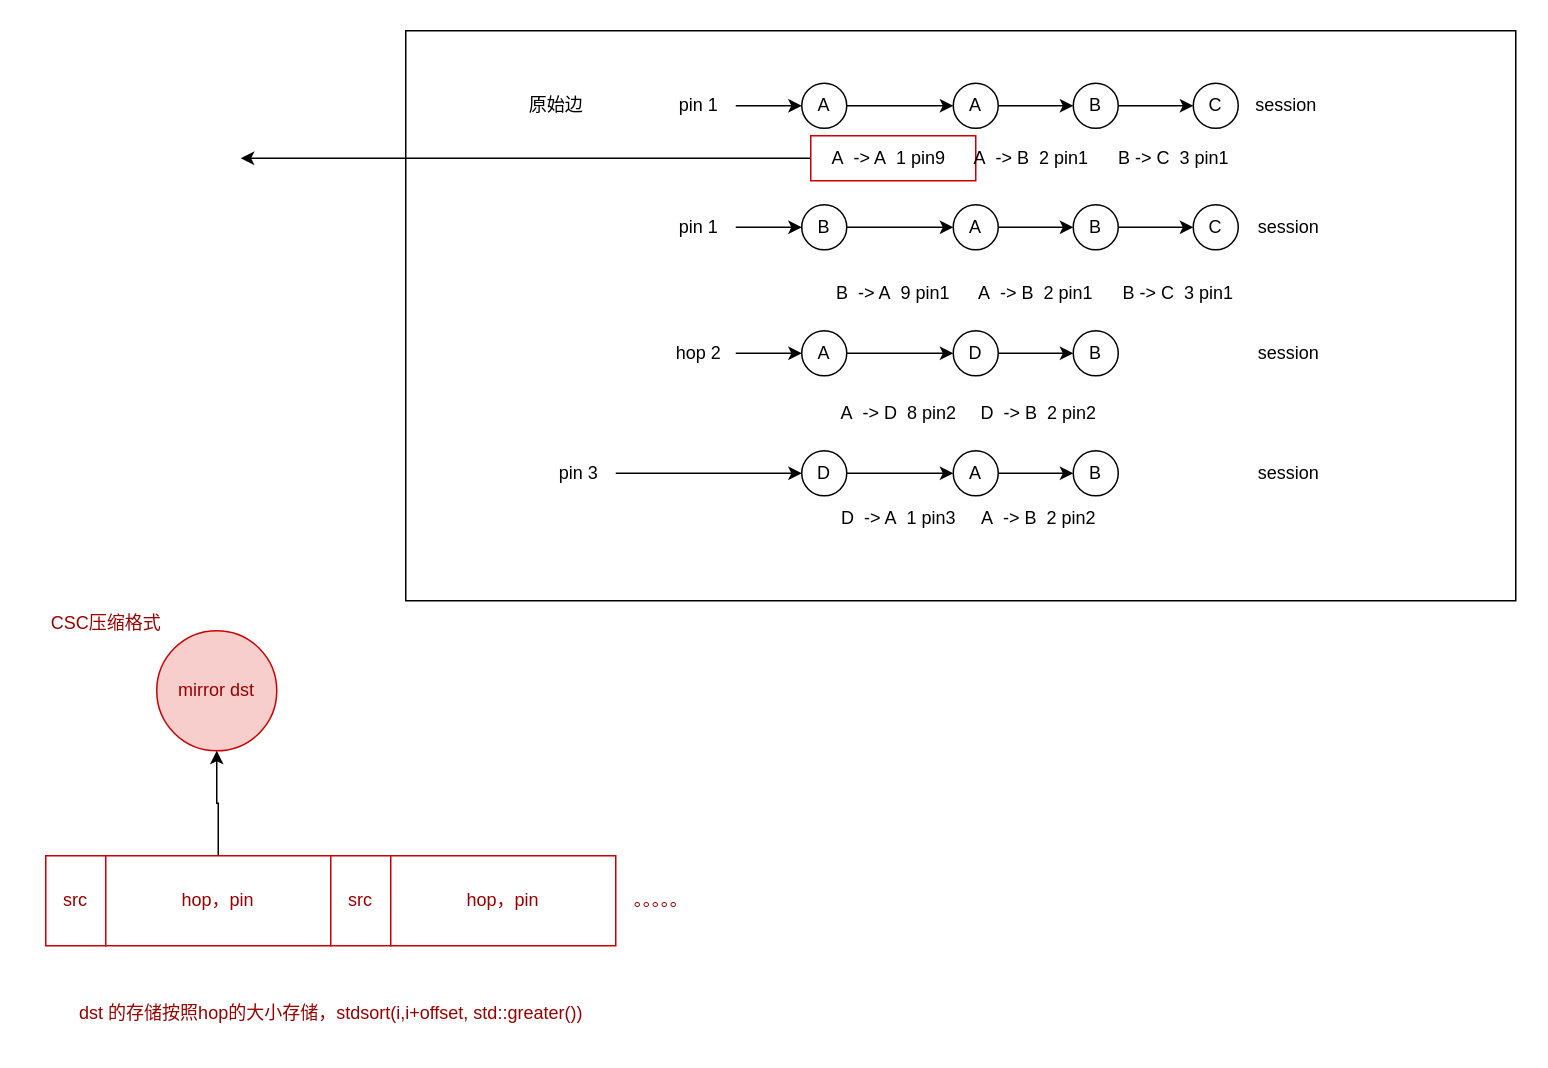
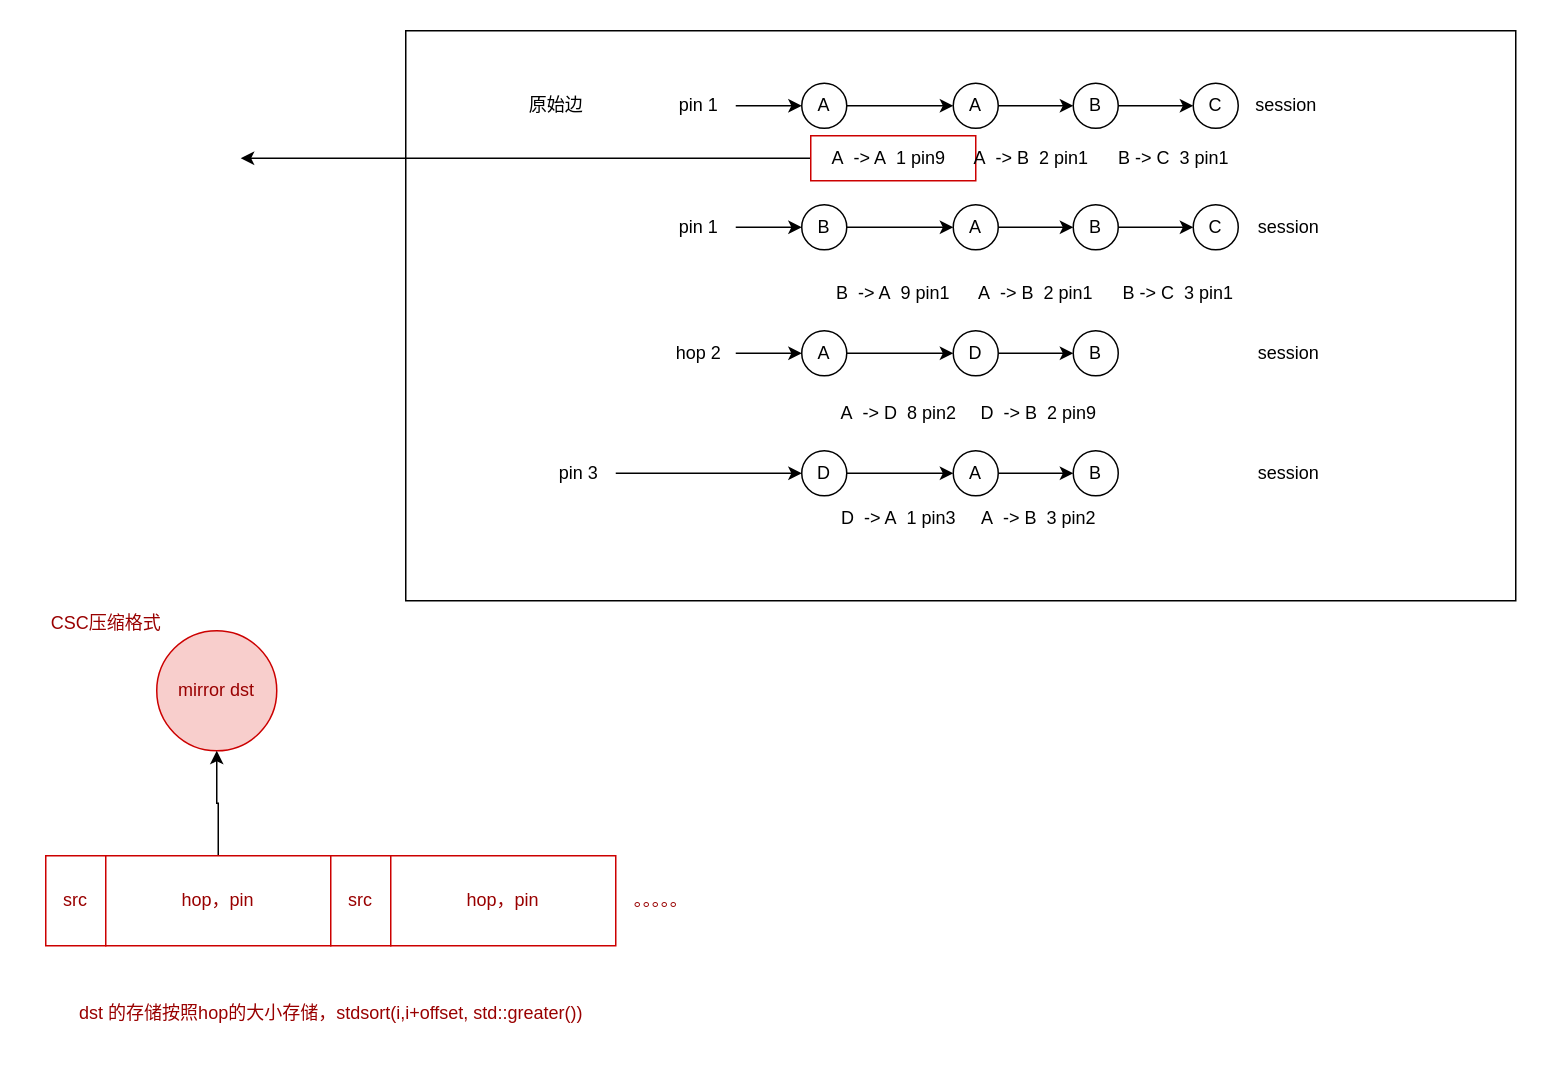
node "D -> B 2 pin2": label "D -> B 2 pin2" -> "D -> B 2 pin9"
node "A -> B 2 pin2": label "A -> B 2 pin2" -> "A -> B 3 pin2"
